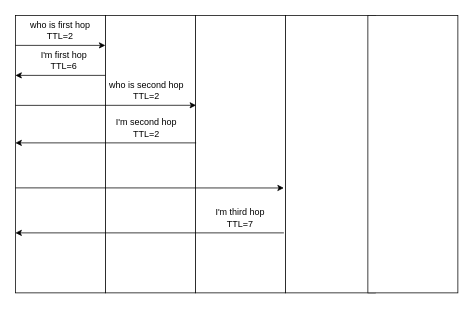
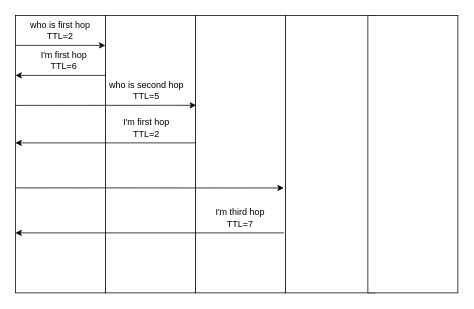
node "who is second hop TTL=2": label "who is second hop TTL=2" -> "who is second hop TTL=5"
node "I'm second hop TTL=2": label "I'm second hop TTL=2" -> "I'm first hop TTL=2"
